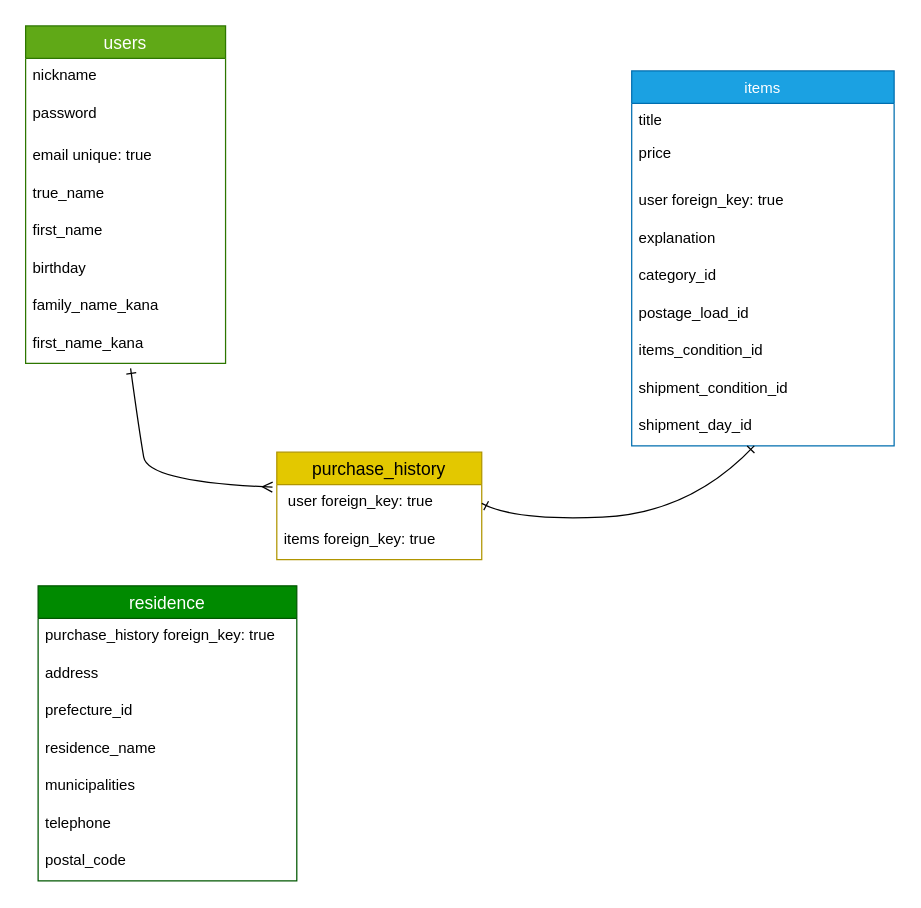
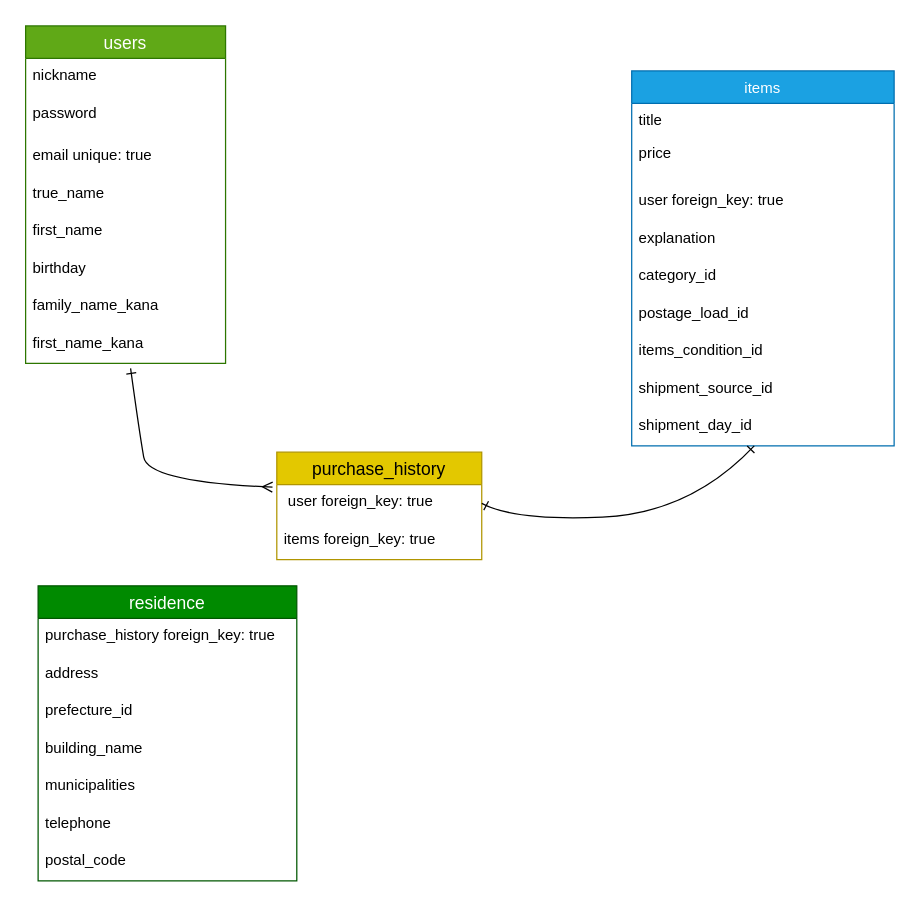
node "shipment_condition_id": label "shipment_condition_id" -> "shipment_source_id"
node "residence_name": label "residence_name" -> "building_name"
